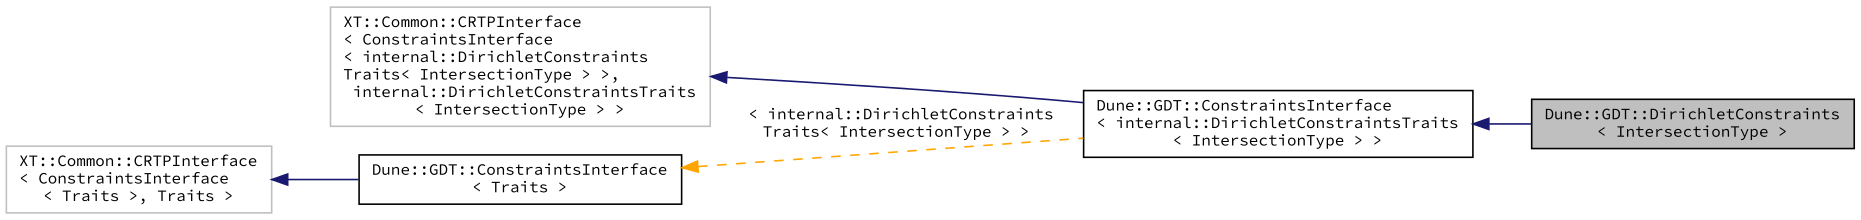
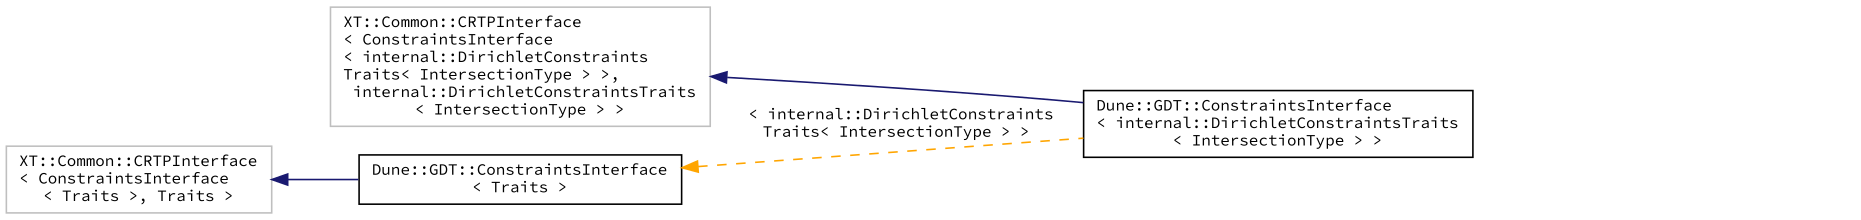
node "Dune::GDT::DirichletConstraints < IntersectionType >": removed
